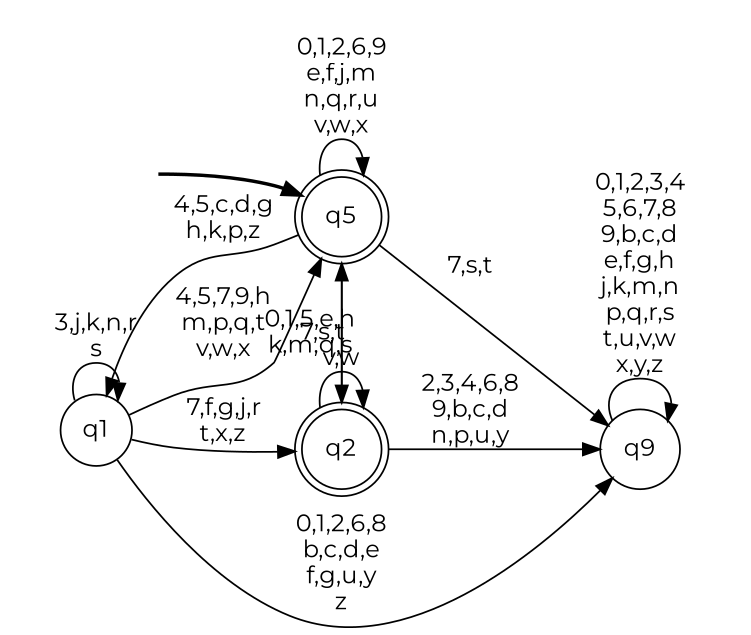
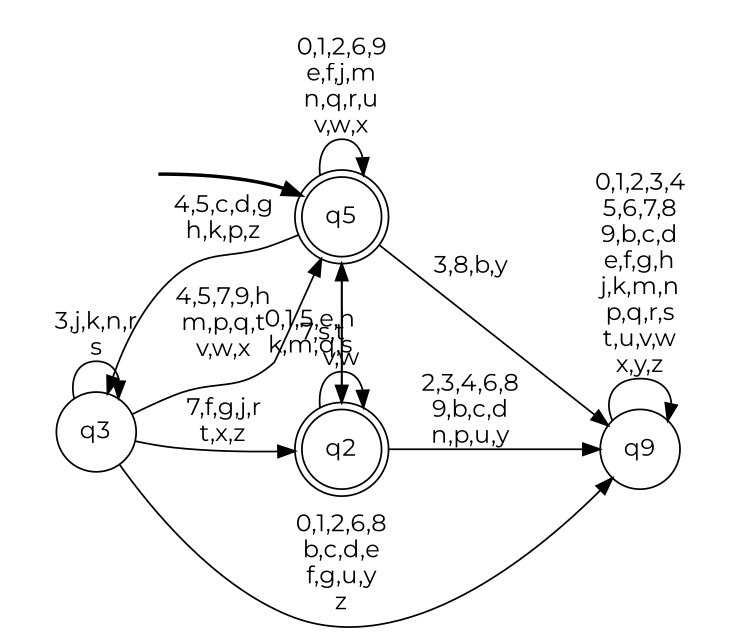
edge "q5" -> "q9": label "7,s,t" -> "3,8,b,y"
node "q1": label "q1" -> "q3"
